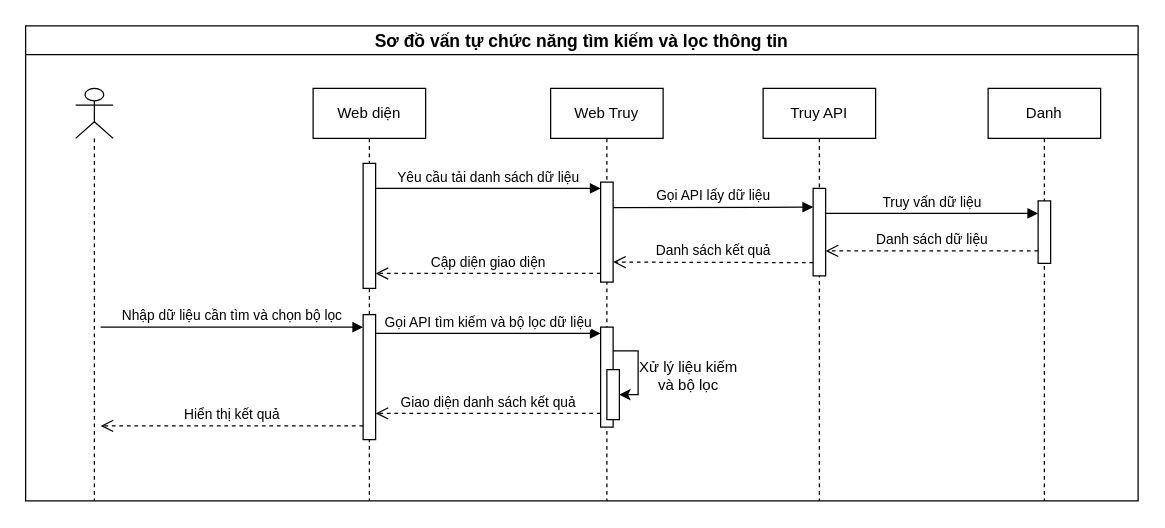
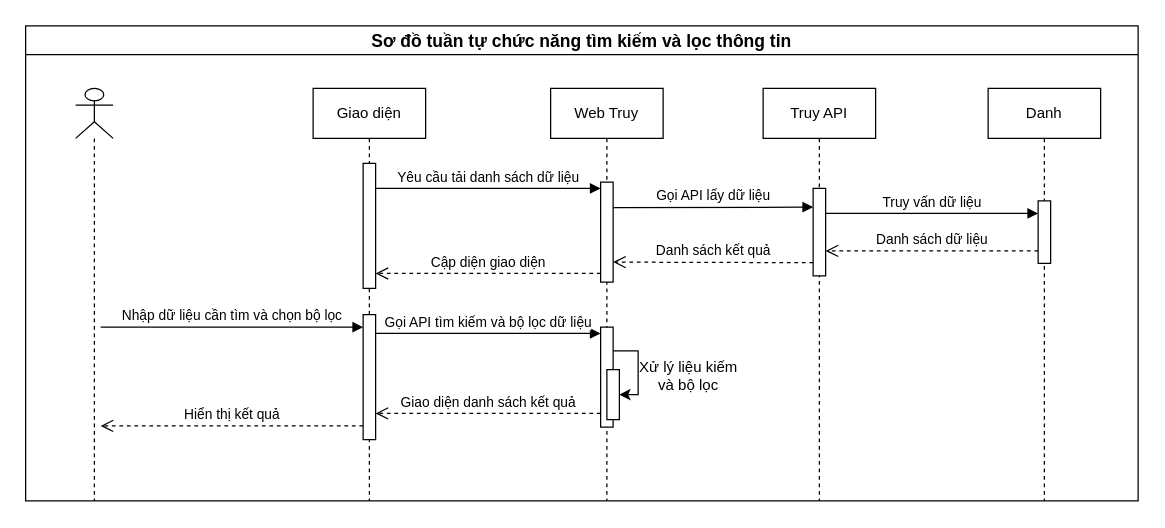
node "Sơ đồ vấn tự chức năng tìm kiếm và lọc thông tin": label "Sơ đồ vấn tự chức năng tìm kiếm và lọc thông tin" -> "Sơ đồ tuần tự chức năng tìm kiếm và lọc thông tin"
node "Web diện": label "Web diện" -> "Giao diện"
